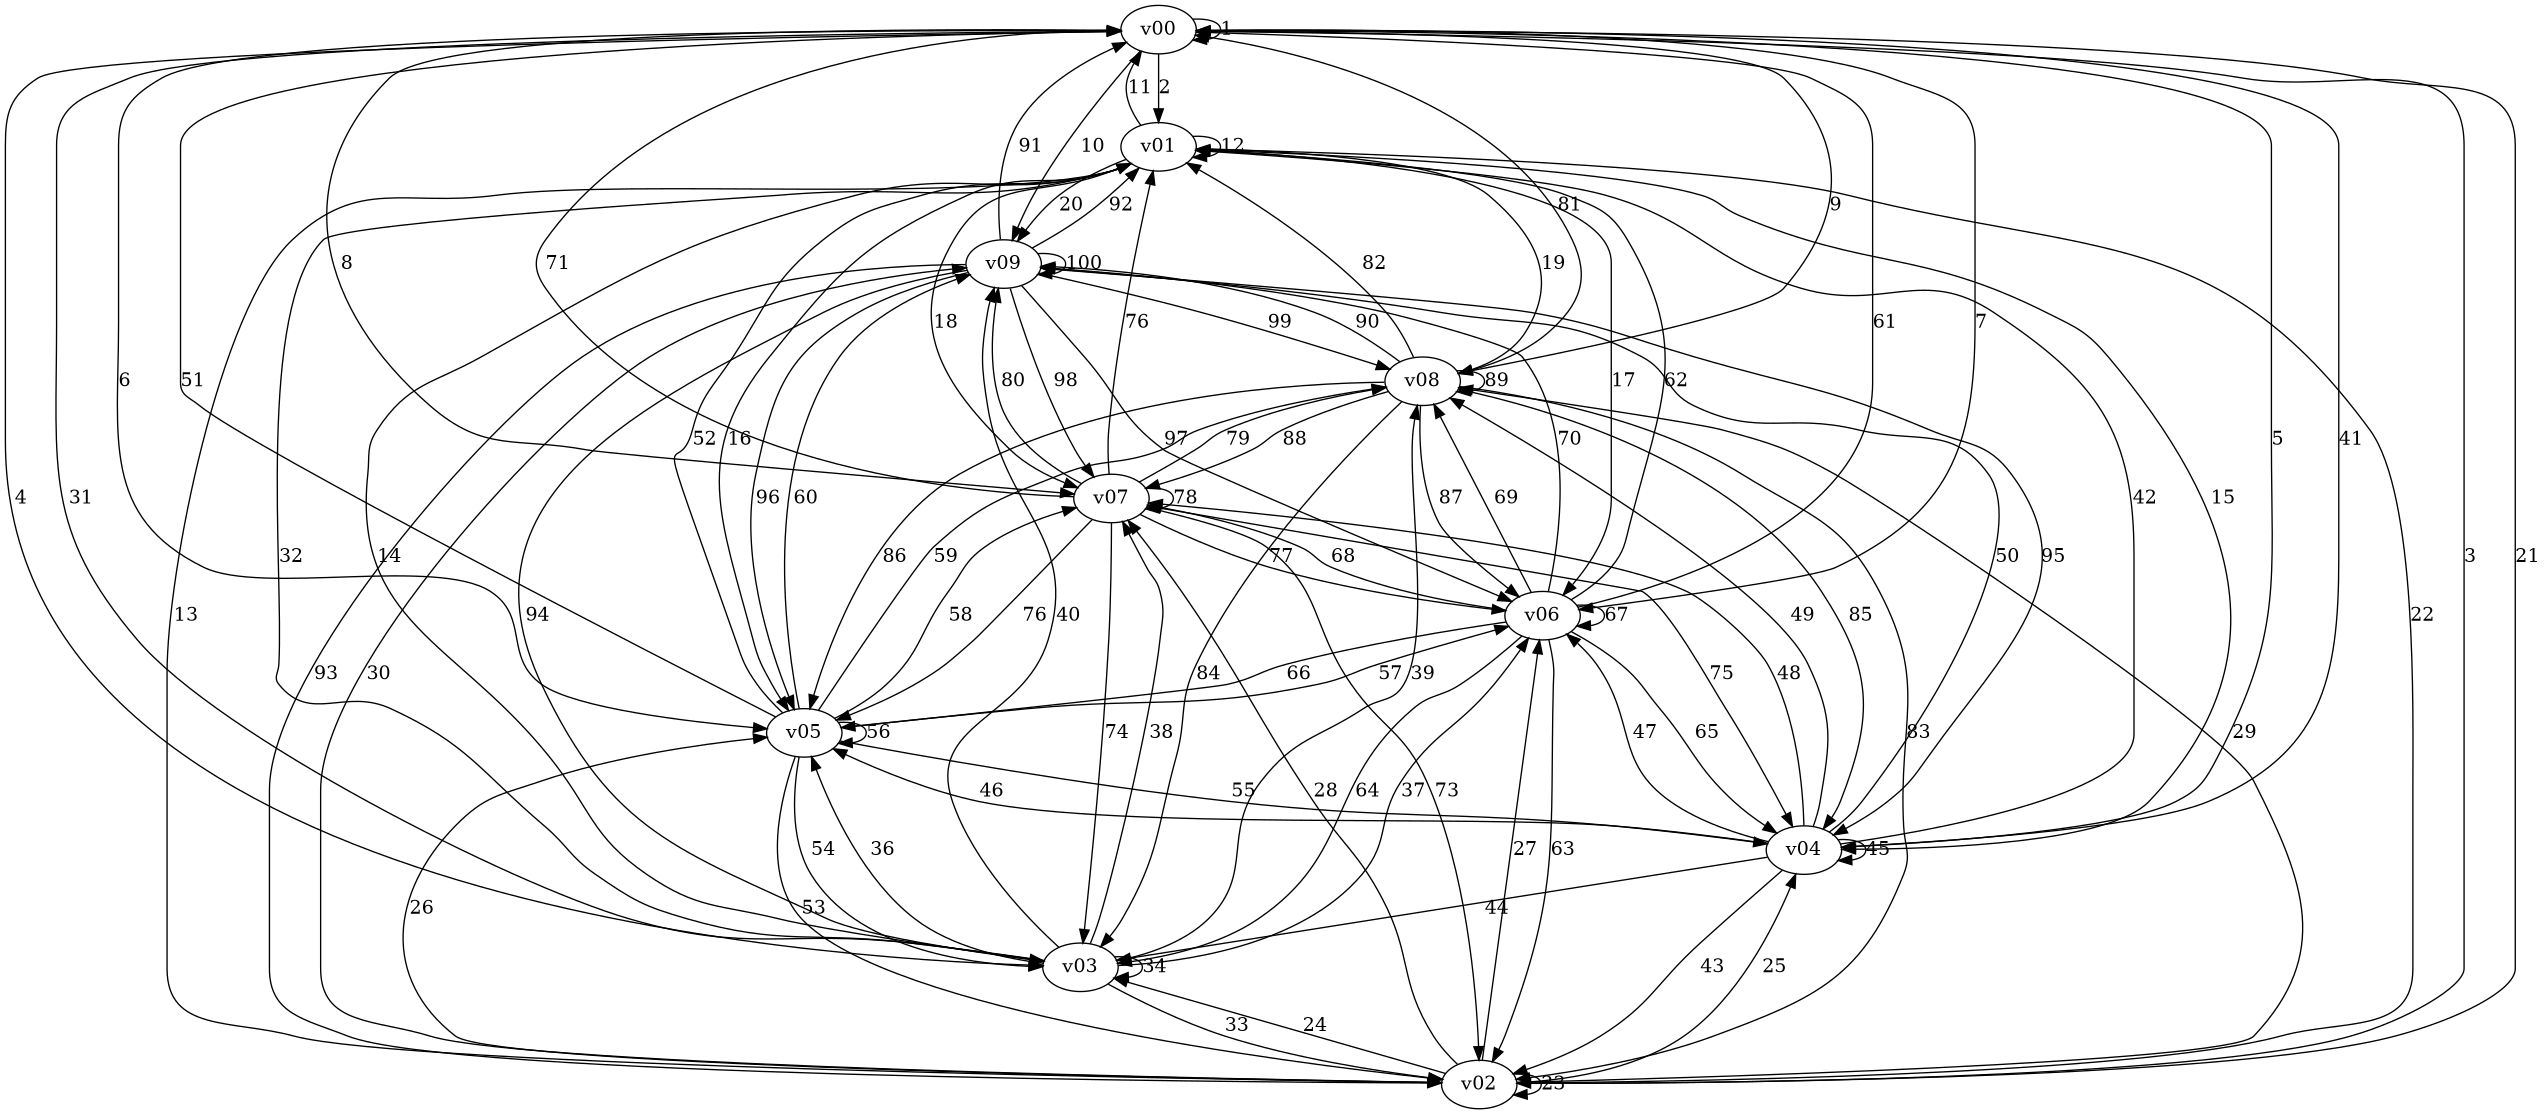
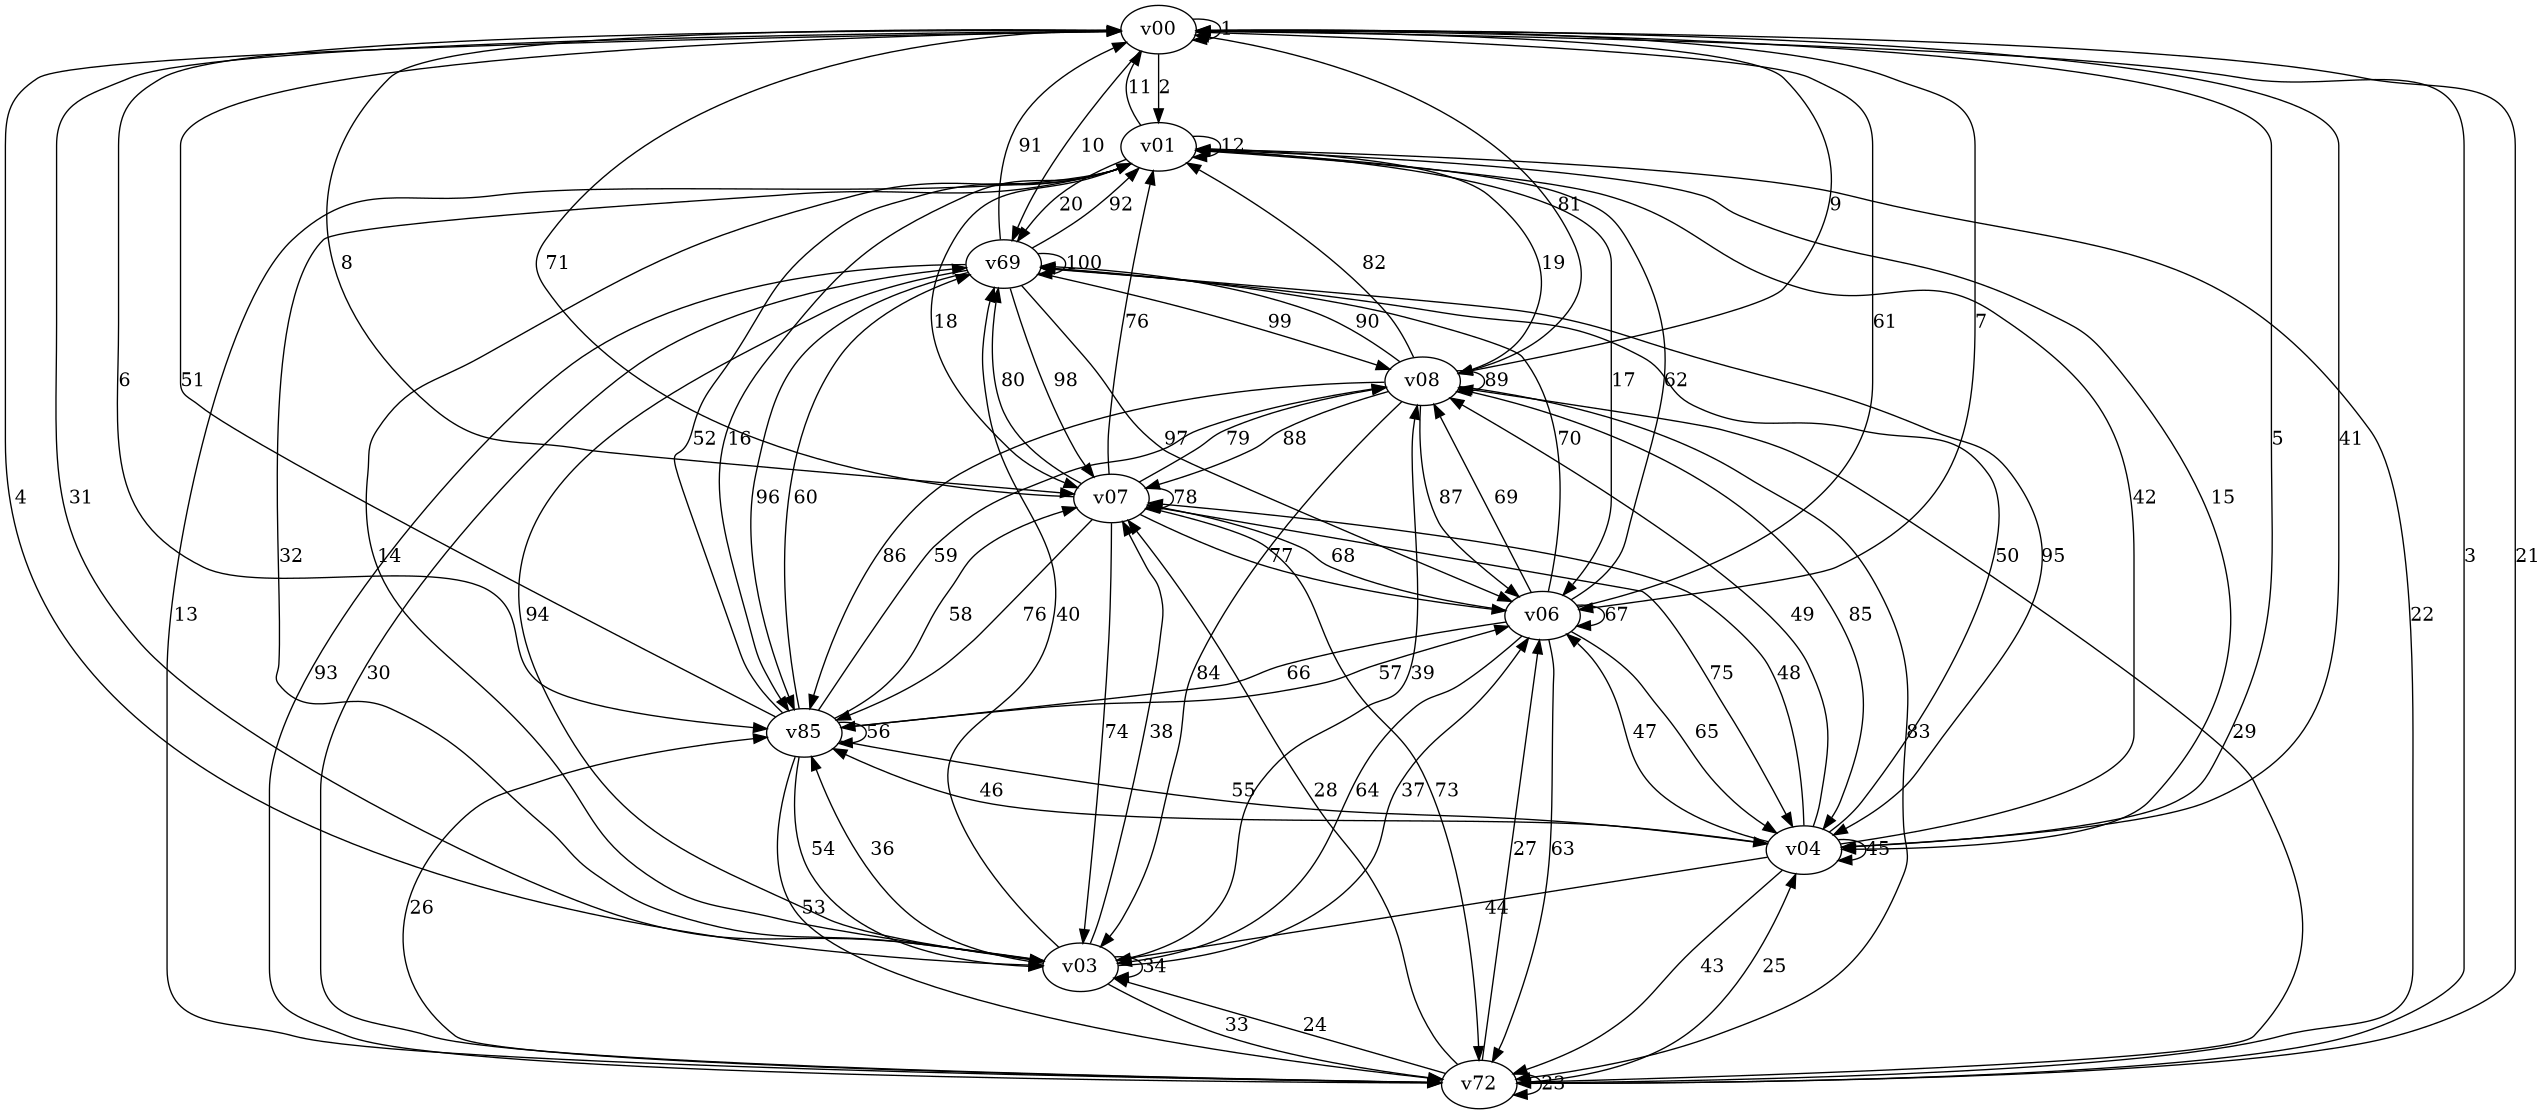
node "v09": label "v09" -> "v69"
node "v05": label "v05" -> "v85"
node "v02": label "v02" -> "v72"
